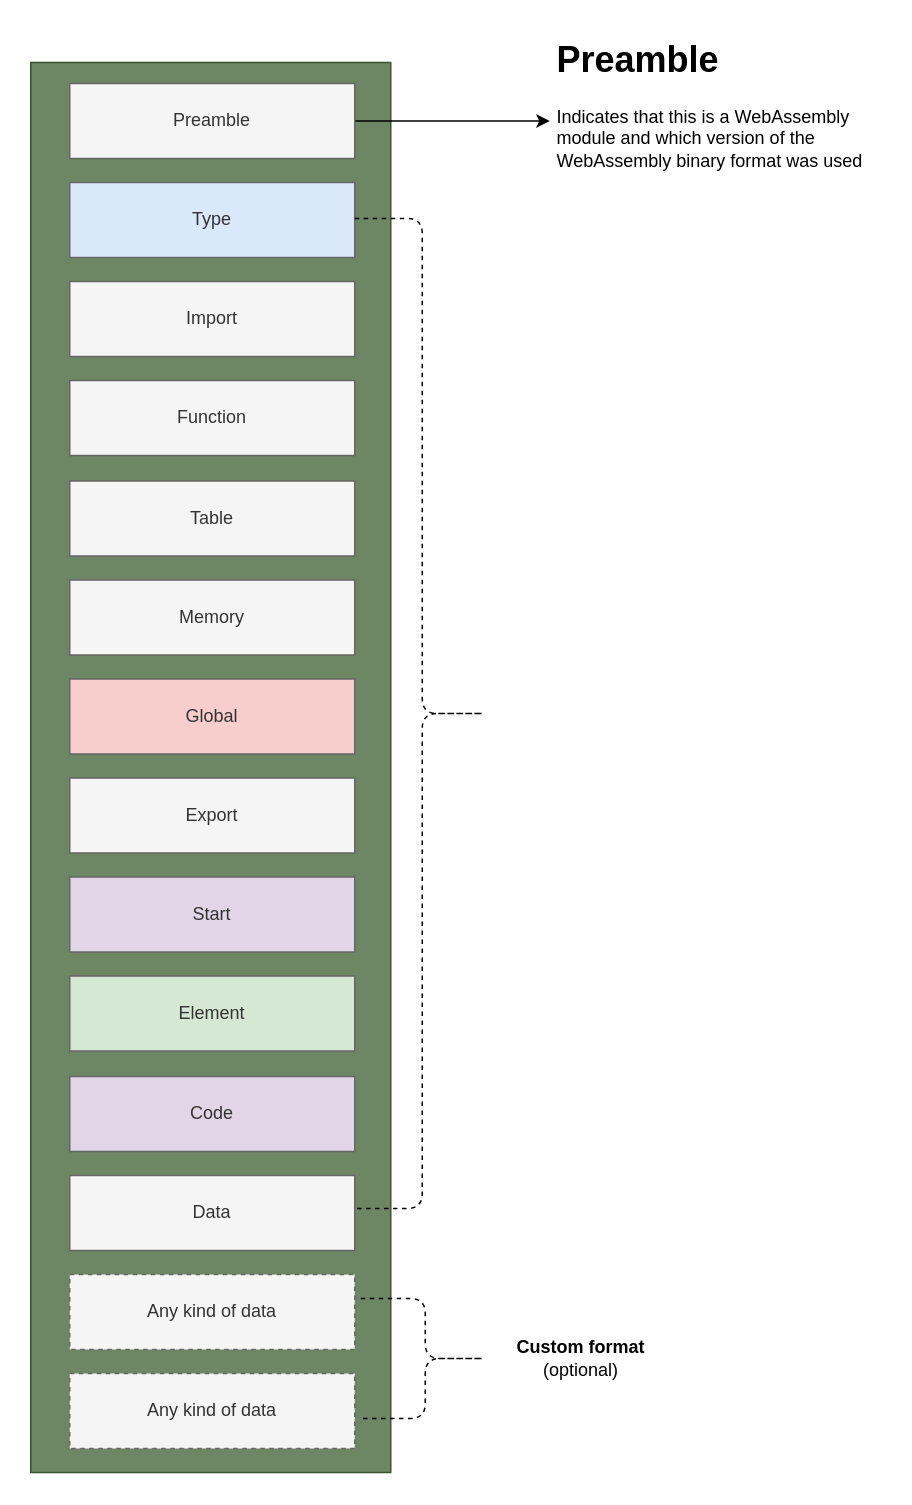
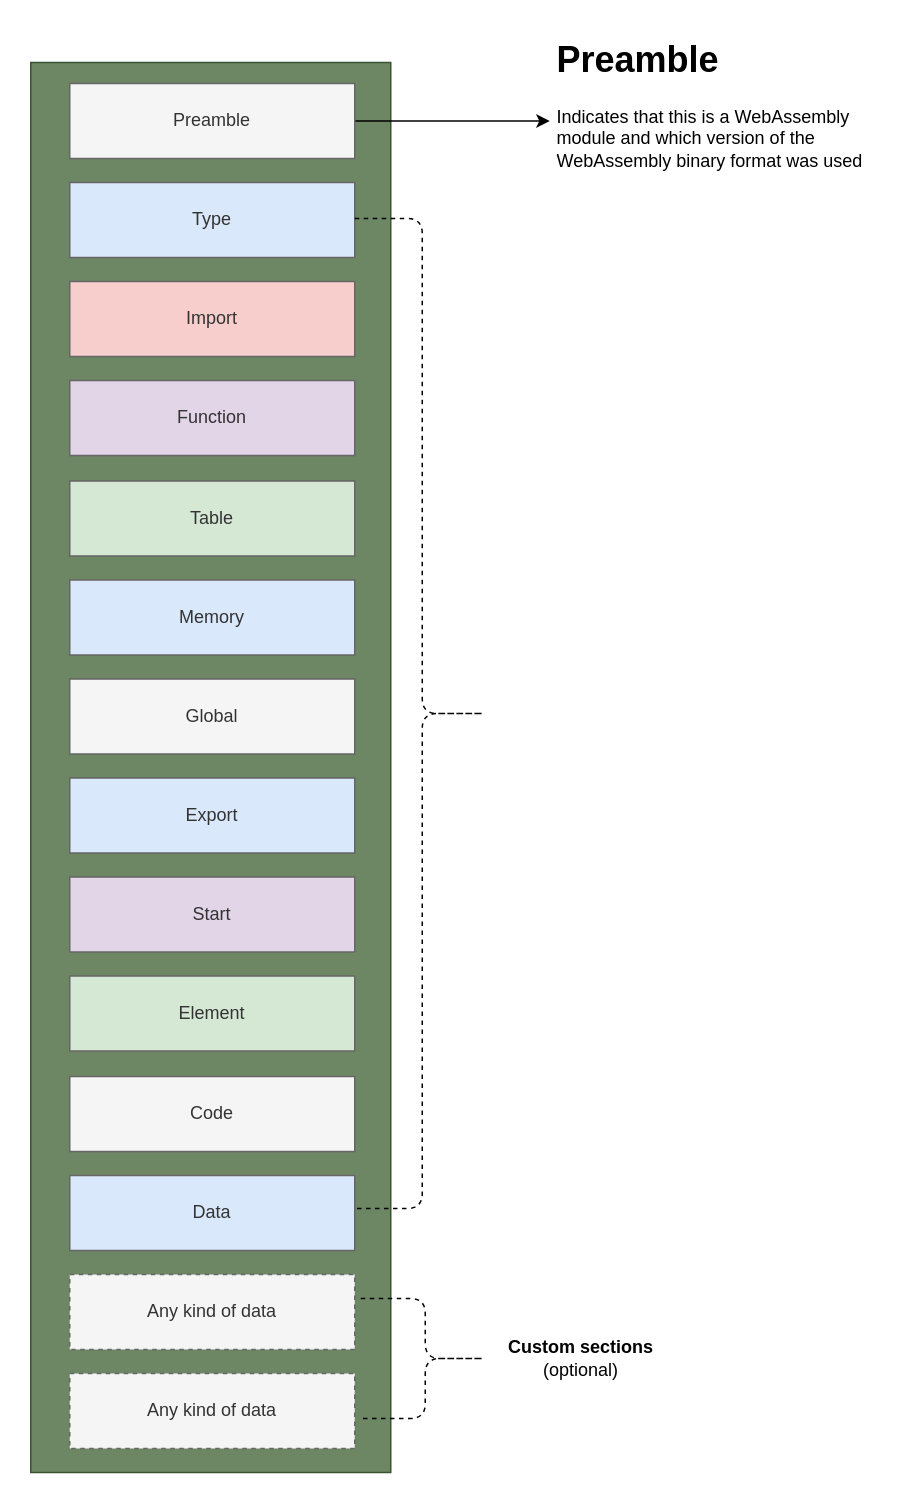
node "Import": fillcolor #f5f5f5 -> #f8cecc
node "Function": fillcolor #f5f5f5 -> #e1d5e7
node "Table": fillcolor #f5f5f5 -> #d5e8d4
node "Memory": fillcolor #f5f5f5 -> #dae8fc
node "Global": fillcolor #f8cecc -> #f5f5f5
node "Export": fillcolor #f5f5f5 -> #dae8fc
node "Code": fillcolor #e1d5e7 -> #f5f5f5
node "Data": fillcolor #f5f5f5 -> #dae8fc
node "Custom format (optional)": label "Custom format (optional)" -> "Custom sections (optional)"
